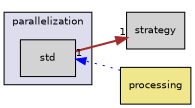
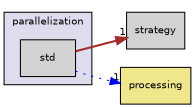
edge "processing" -> "std": reversed
